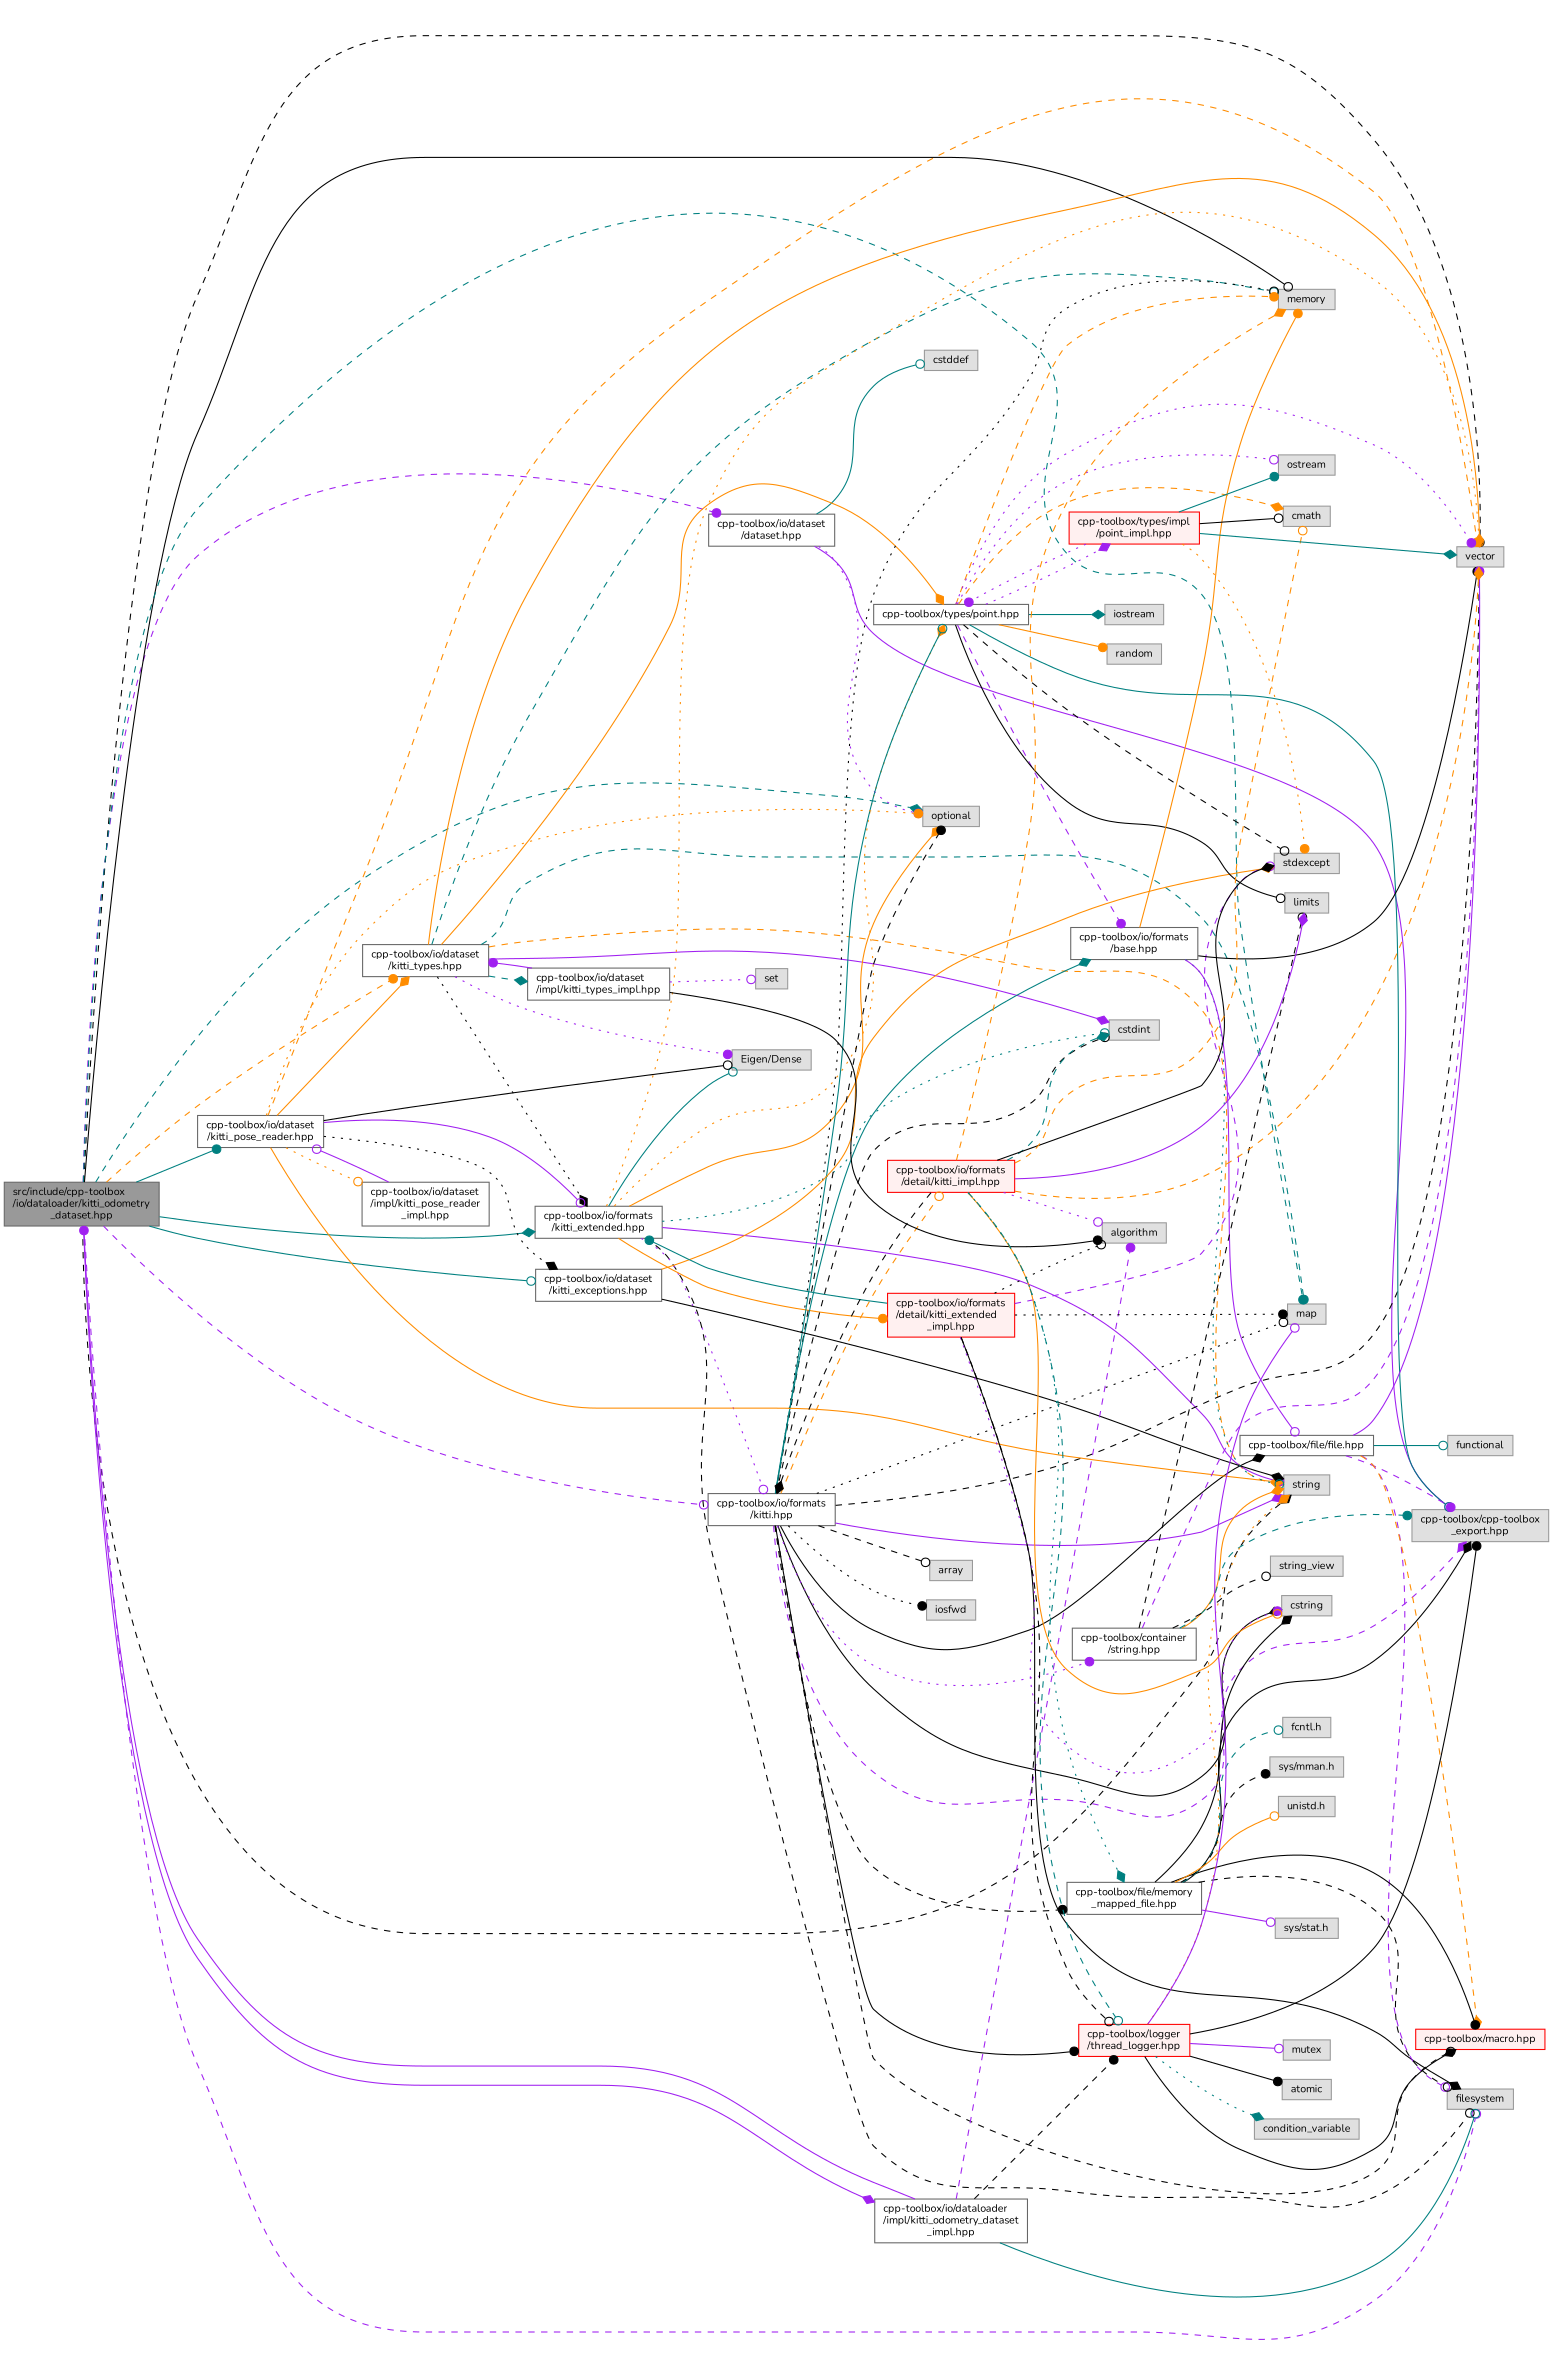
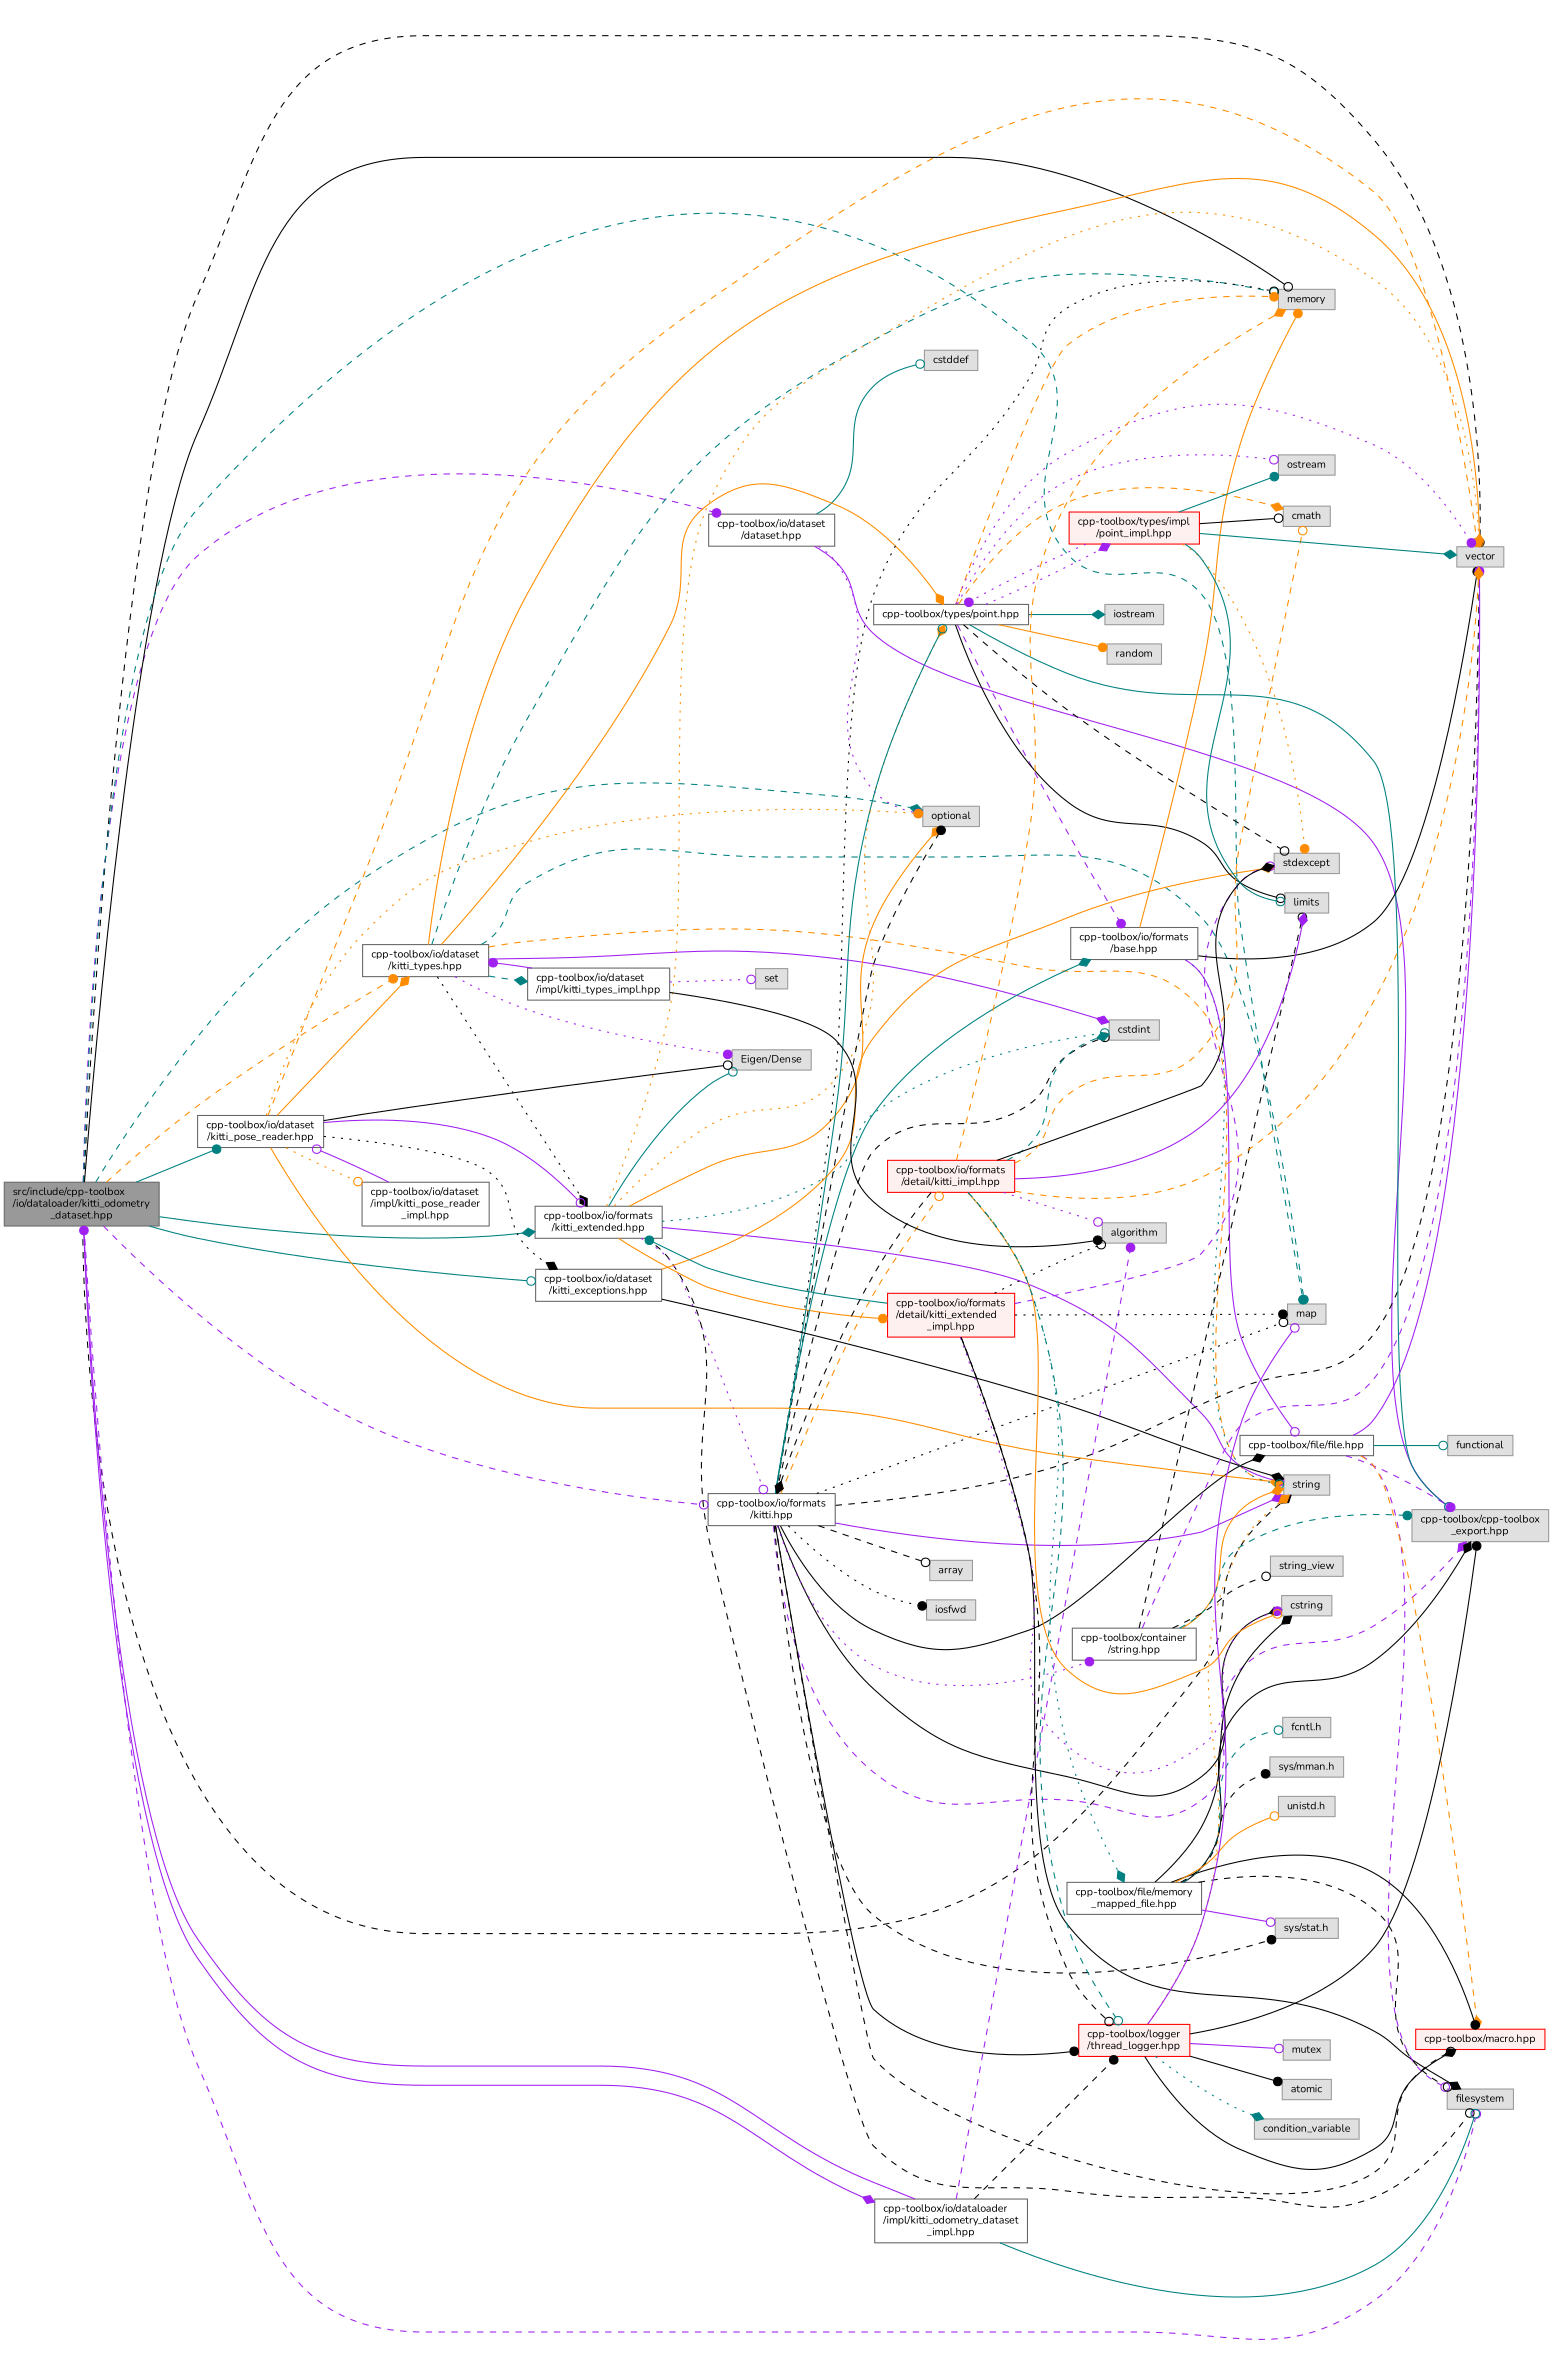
edge "cpp-toolbox/types/impl /point_impl.hpp" -> "limits": added
edge "cpp-toolbox/io/formats /kitti.hpp" -> "cpp-toolbox/file/memory _mapped_file.hpp": now "cpp-toolbox/io/formats /kitti.hpp" -> "sys/stat.h"
